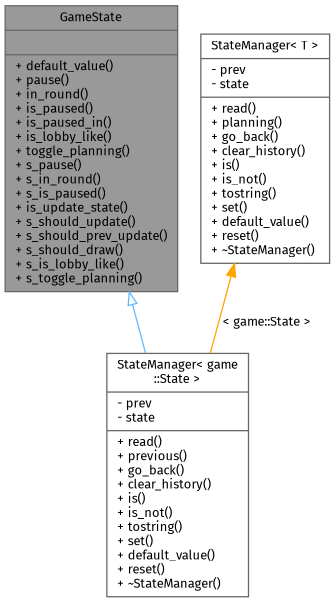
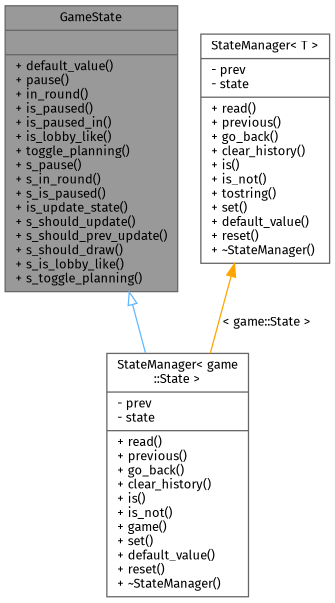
node "StateManager< T >": text "+ planning()" -> "+ previous()"
node "StateManager< game": text "+ tostring()" -> "+ game()"
